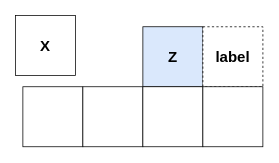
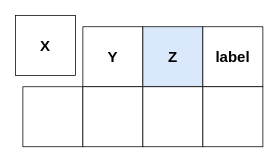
node "Y": added
node "label": style dashed -> solid
